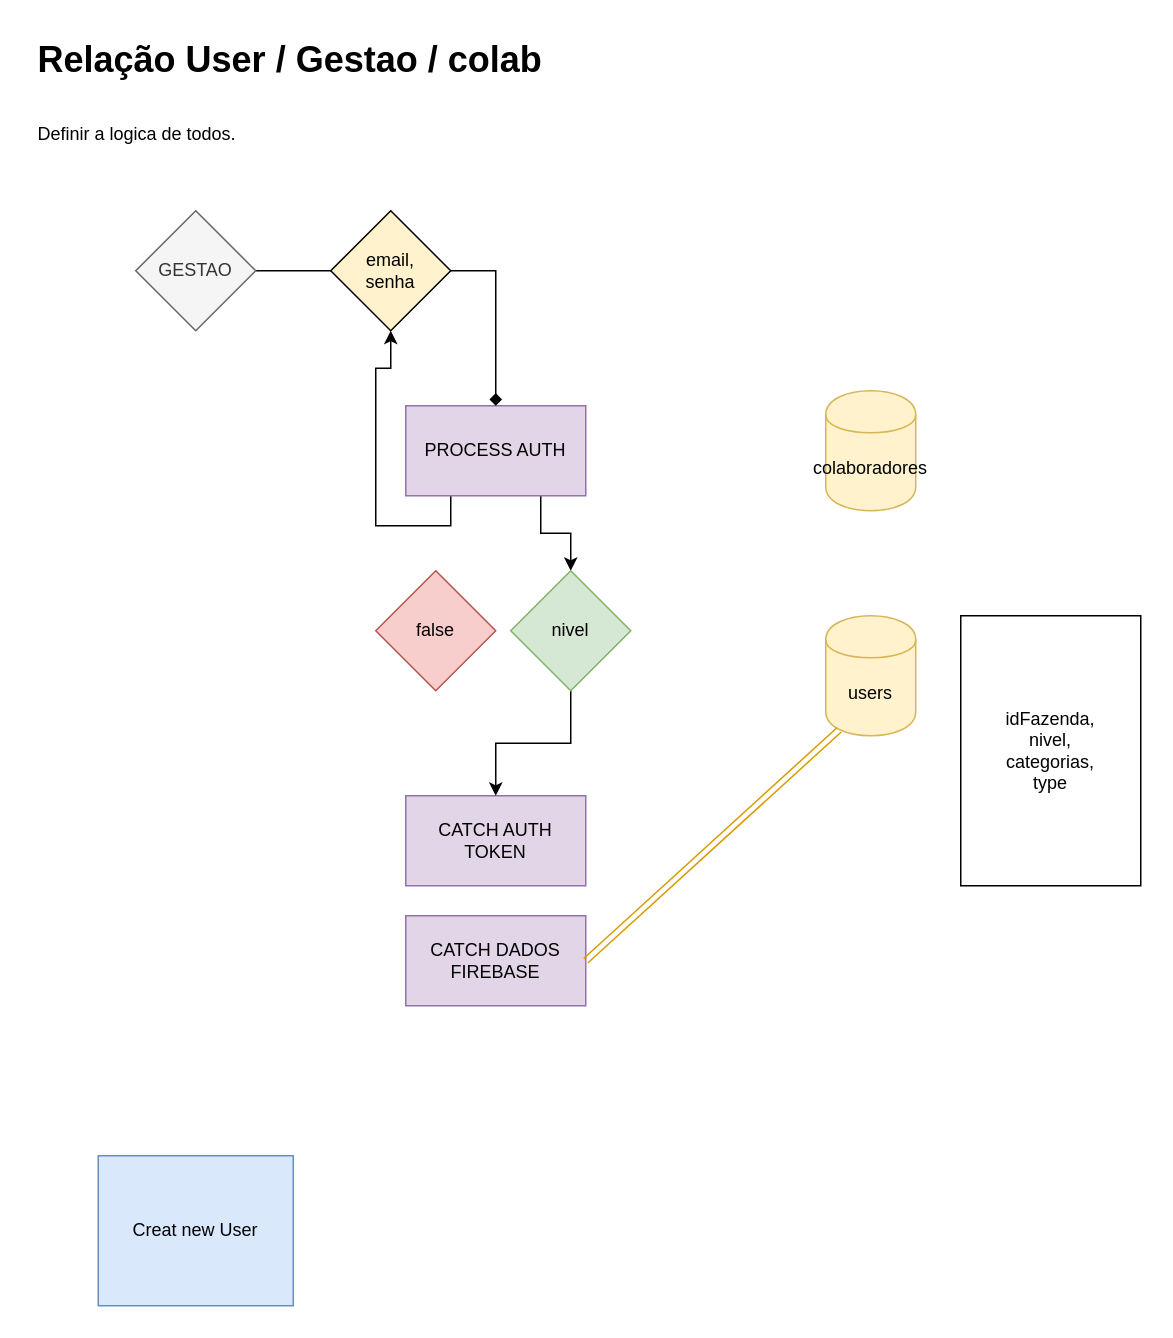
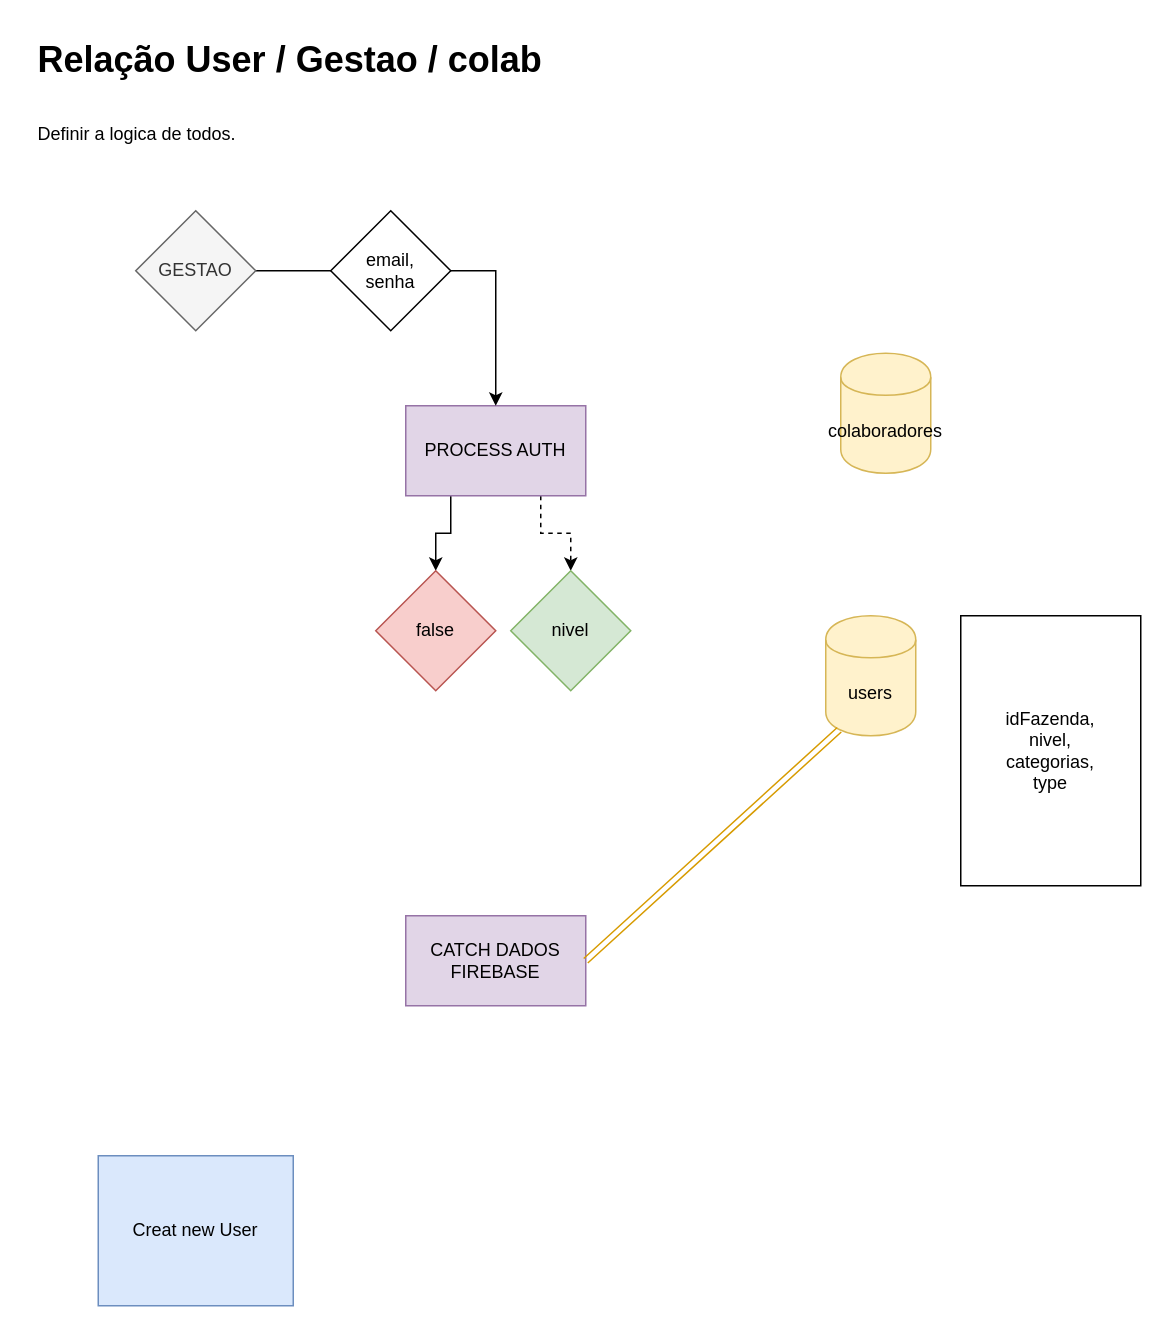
node "email, senha": fillcolor #fff2cc -> #ffffff
edge "GESTAO" -> "PROCESS AUTH": arrowhead diamond -> classic
node "colaboradores": moved (871, 451) -> (886, 413)
edge "PROCESS AUTH" -> "email, senha": now "PROCESS AUTH" -> "false"
edge "PROCESS AUTH" -> "nivel": style solid -> dashed
edge "nivel" -> "CATCH AUTH TOKEN": removed
node "CATCH AUTH TOKEN": removed
